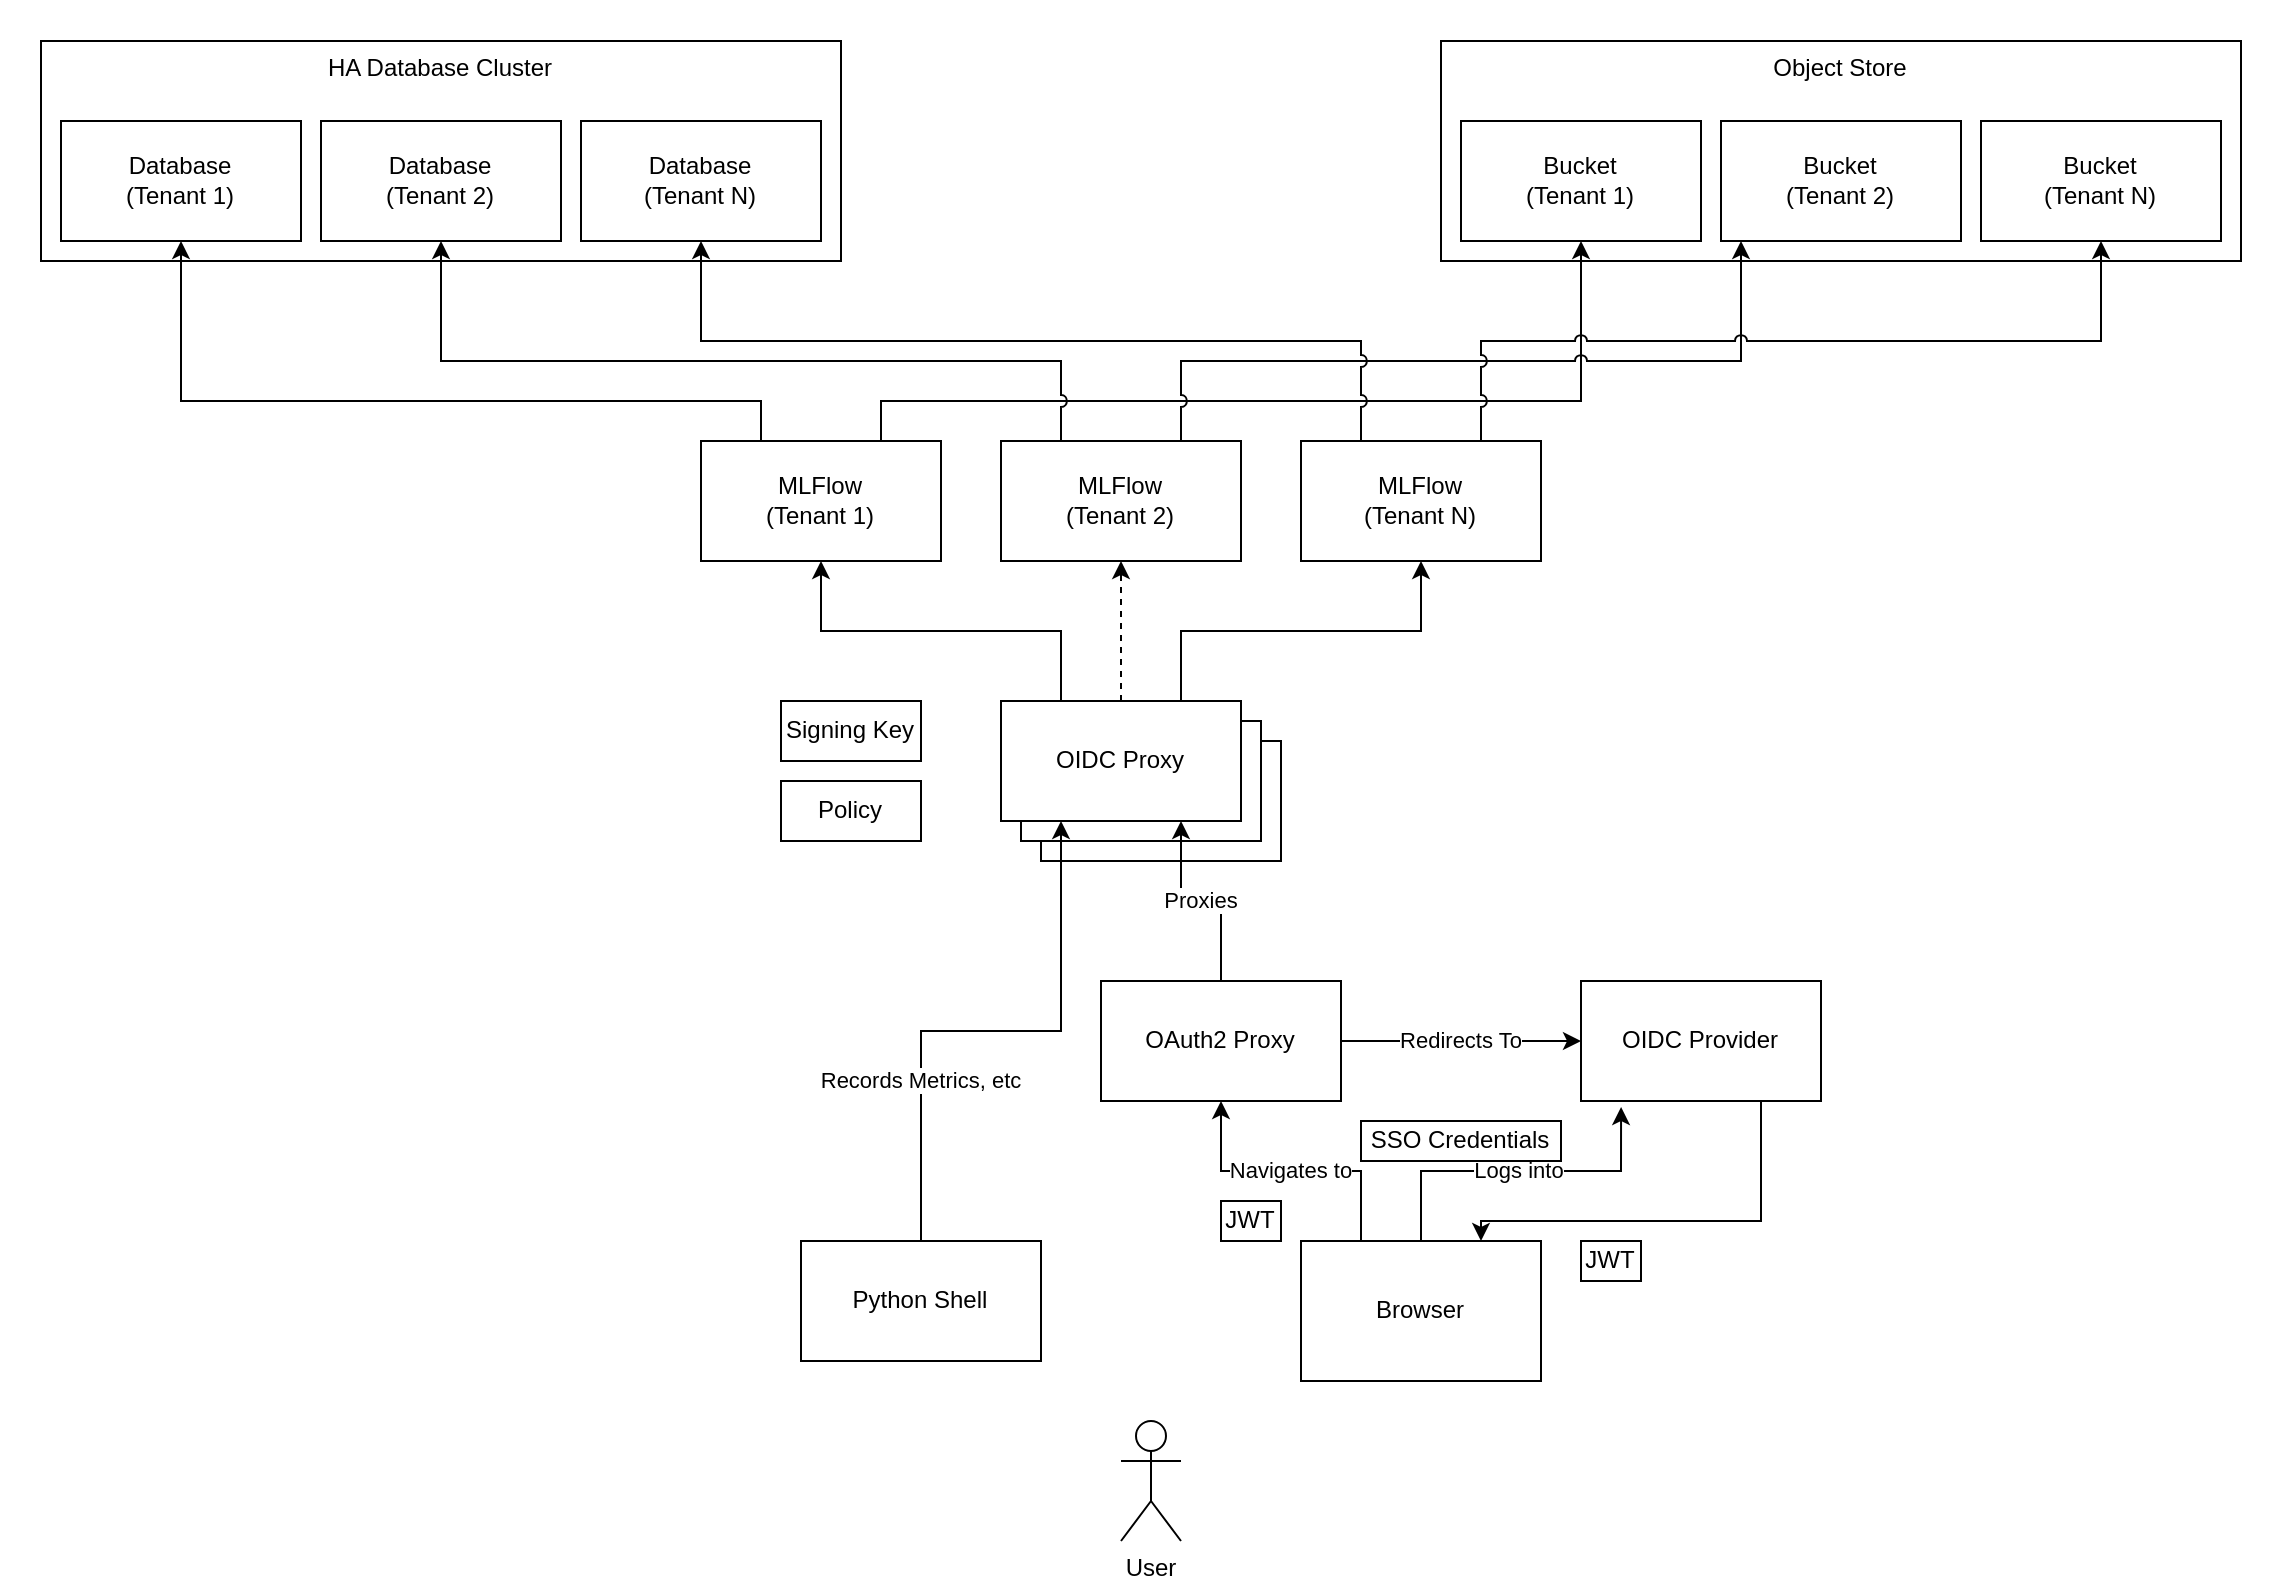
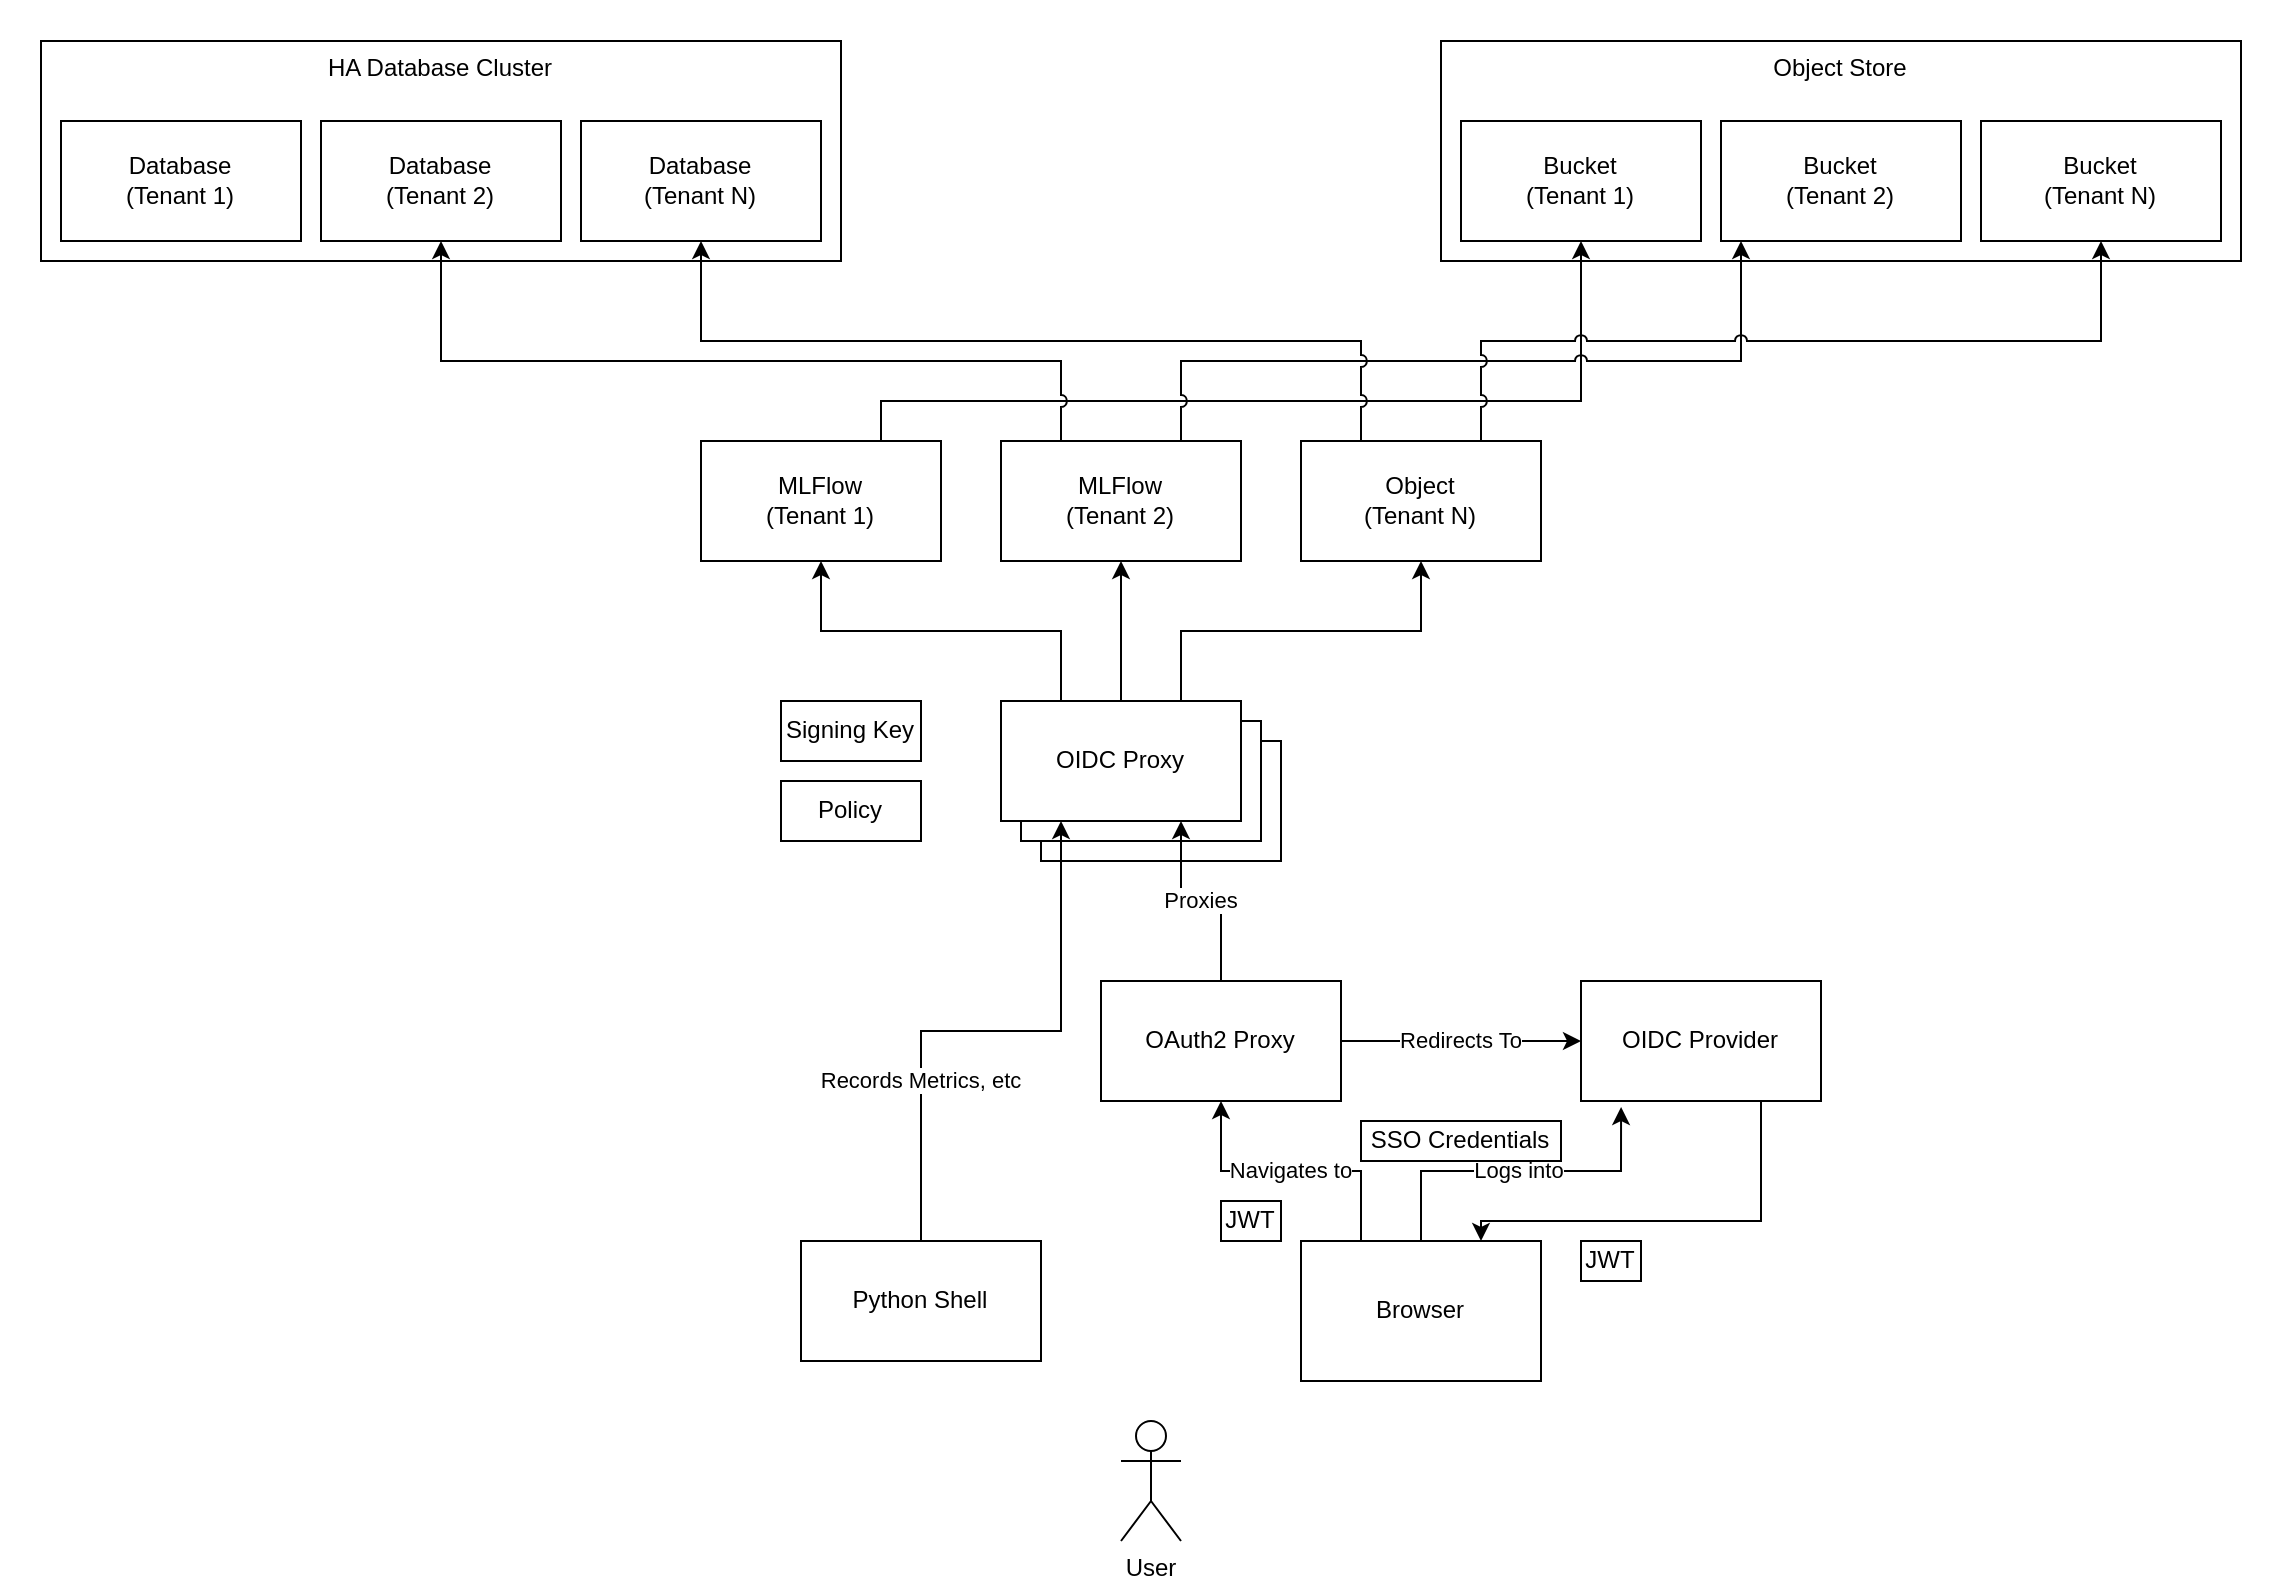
edge "MLFlow (Tenant 1)" -> "Database (Tenant 1)": removed
node "MLFlow (Tenant N)": label "MLFlow (Tenant N)" -> "Object (Tenant N)"
edge "OIDC Proxy" -> "MLFlow (Tenant 2)": style dashed -> solid
